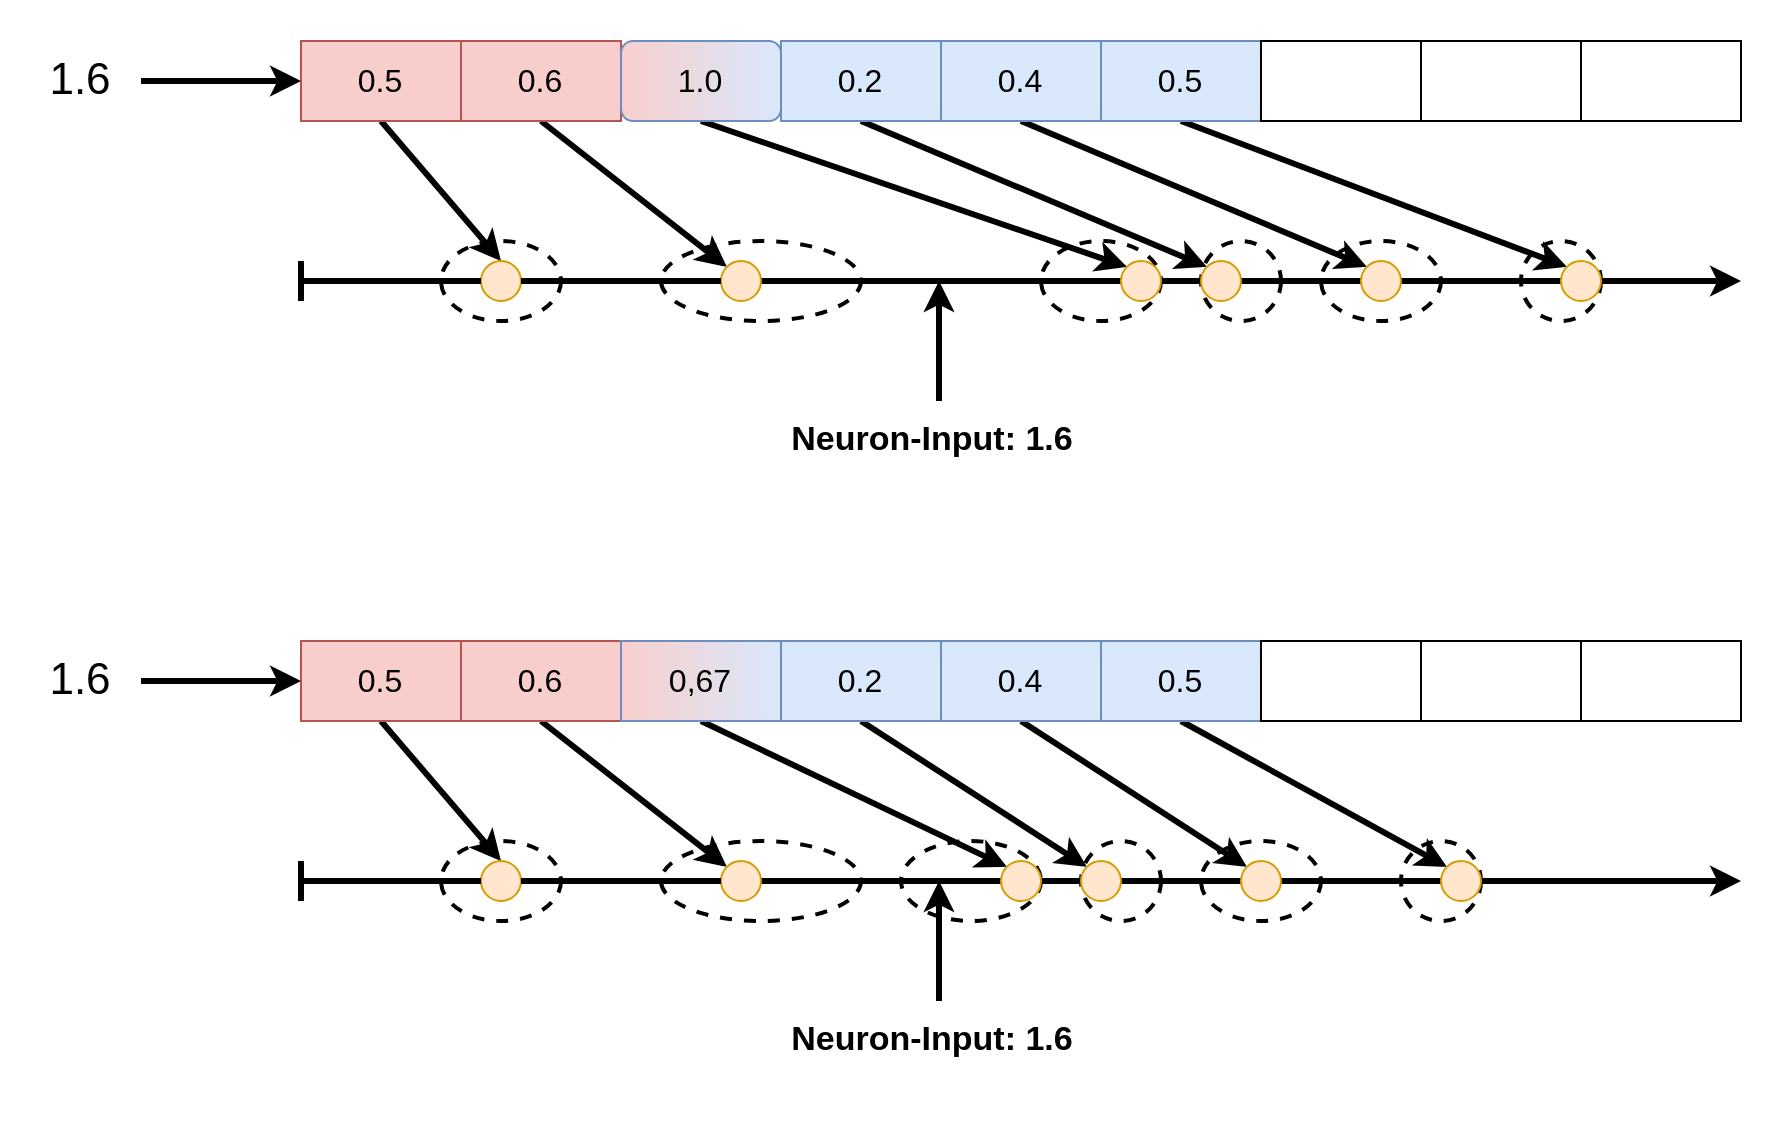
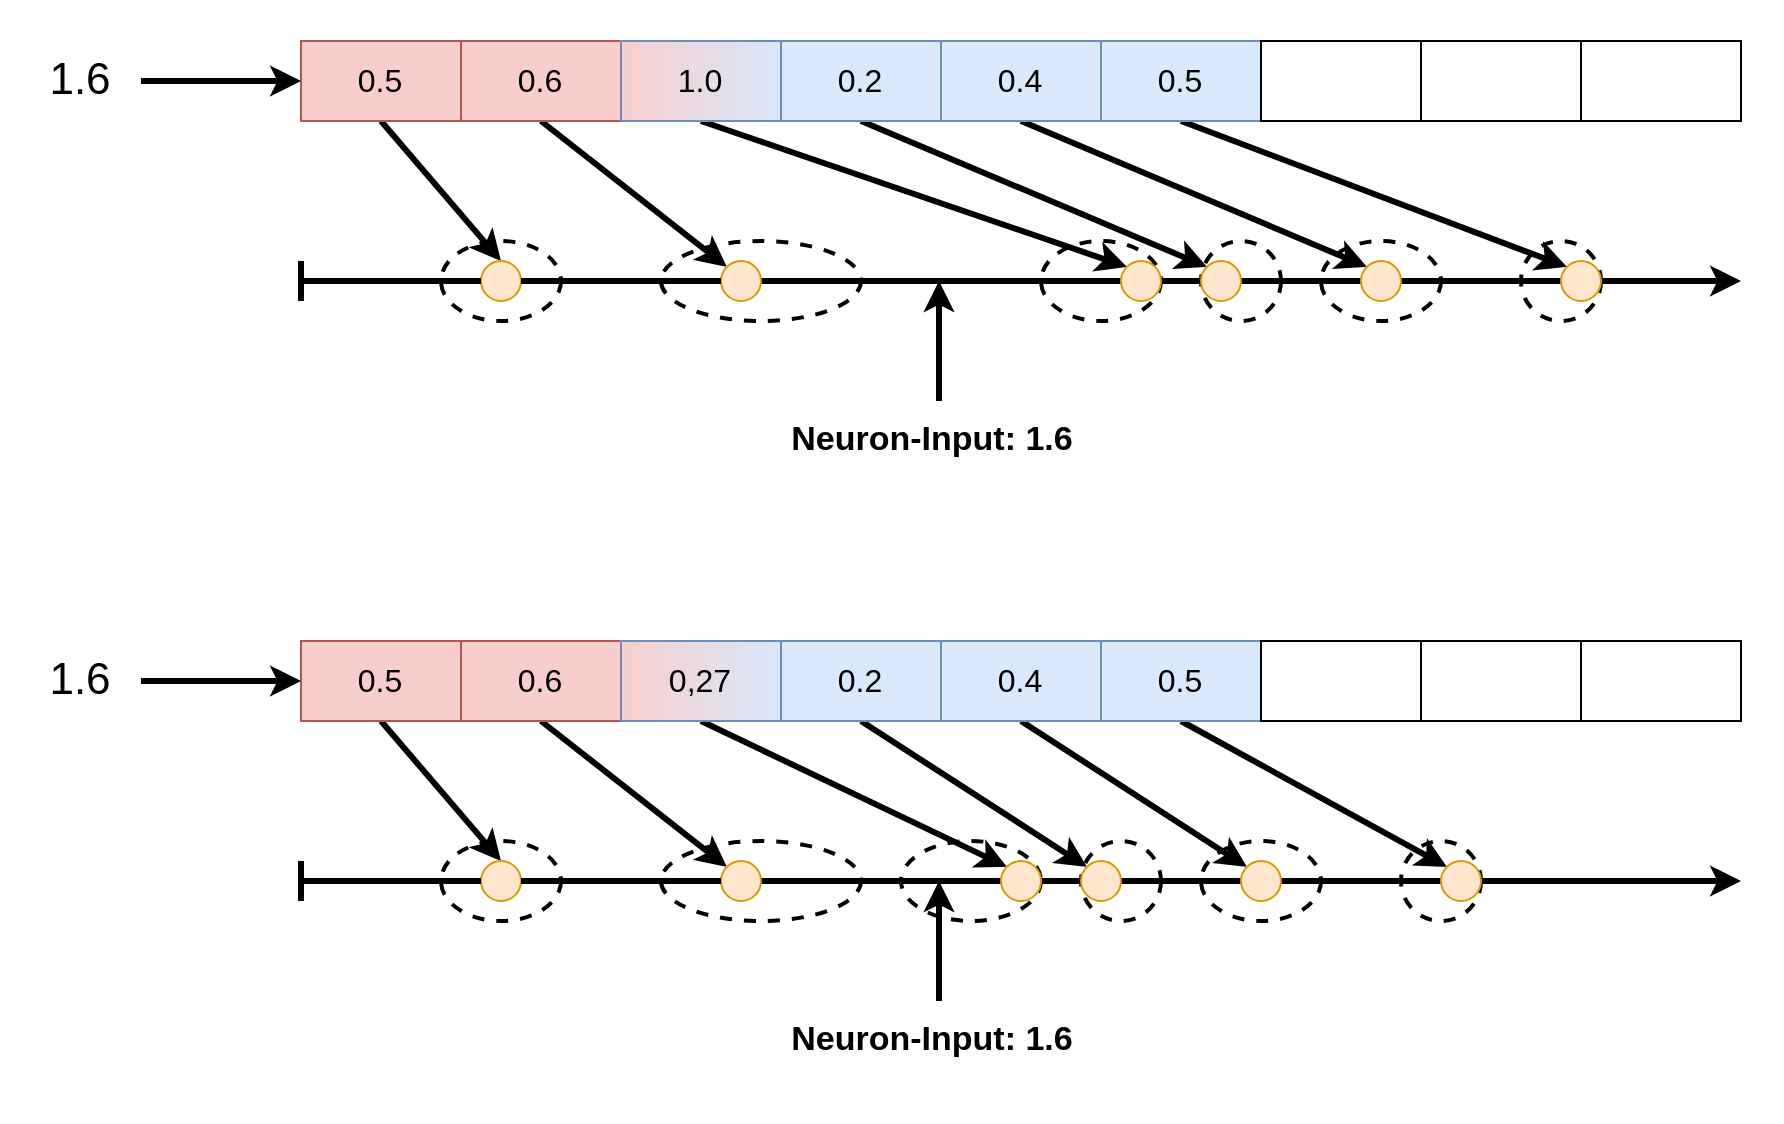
node "1.0": shape rounded rectangle -> rectangle
node "0,67": label "0,67" -> "0,27"
